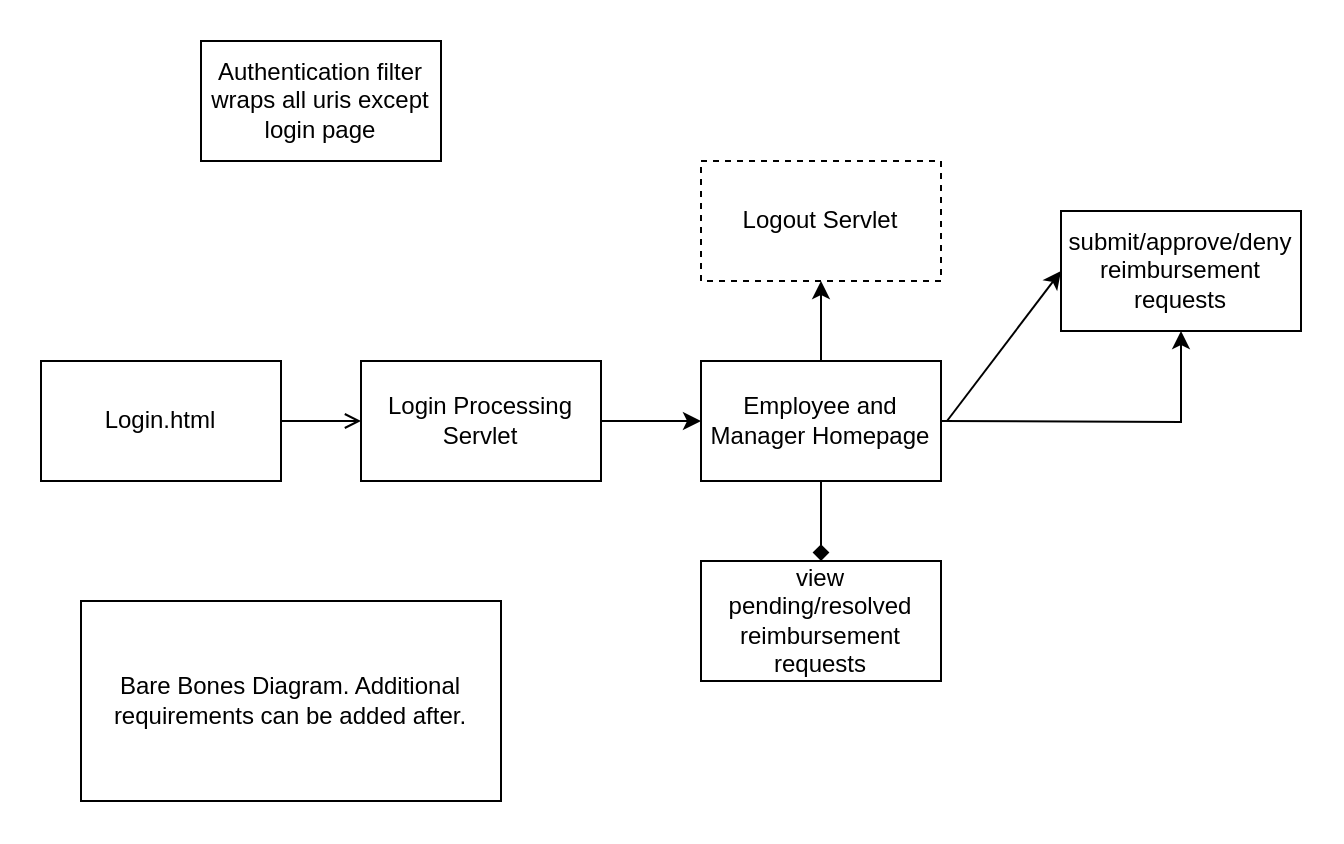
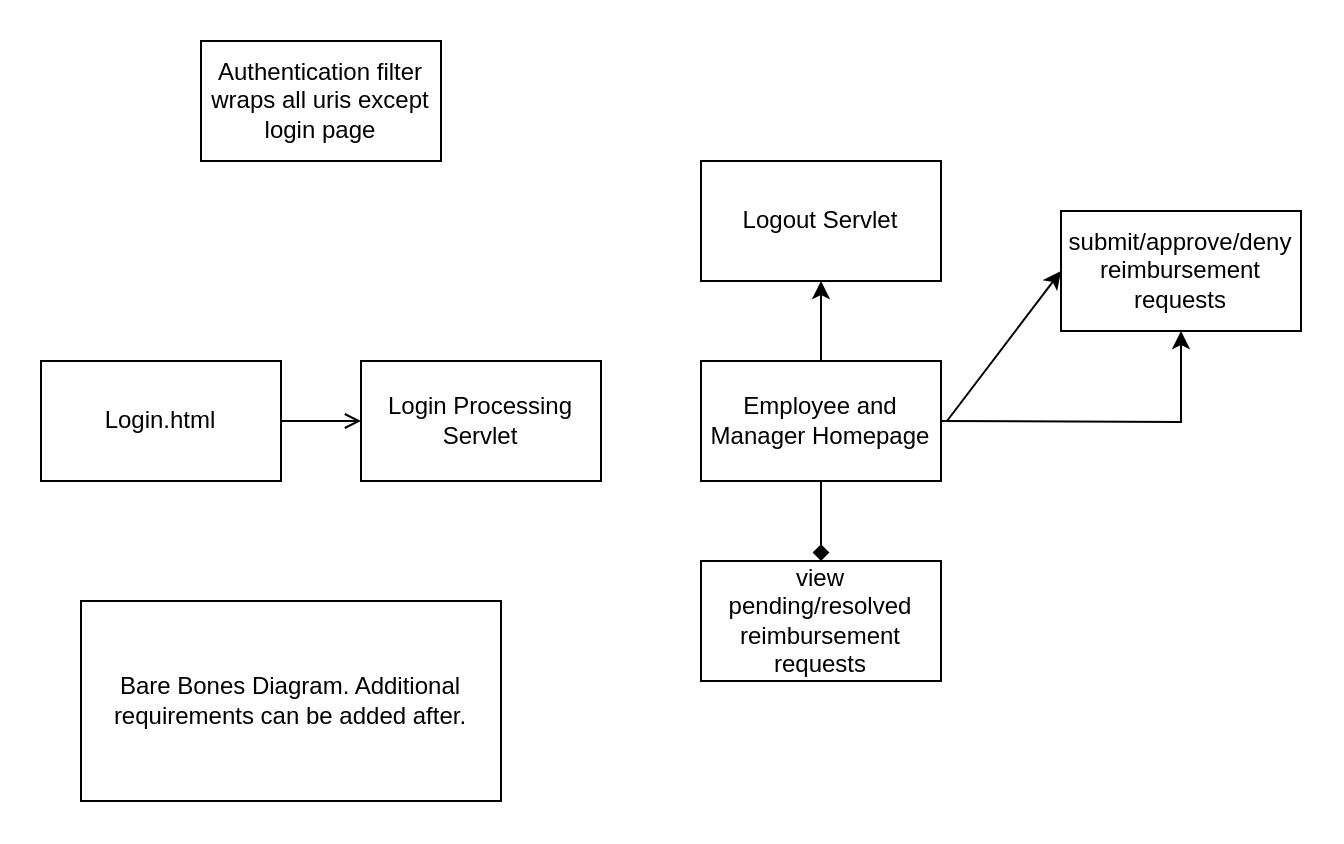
node "Logout Servlet": style dashed -> solid
edge "Login Processing Servlet" -> "Employee and Manager Homepage": removed
